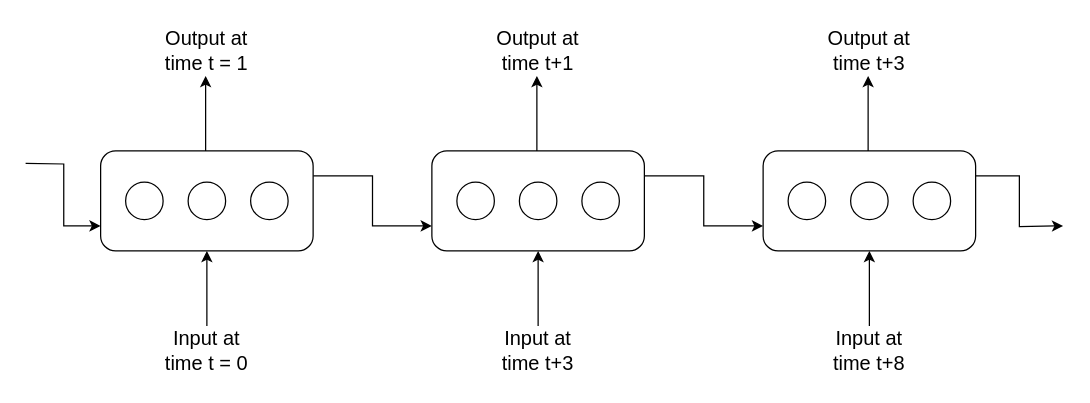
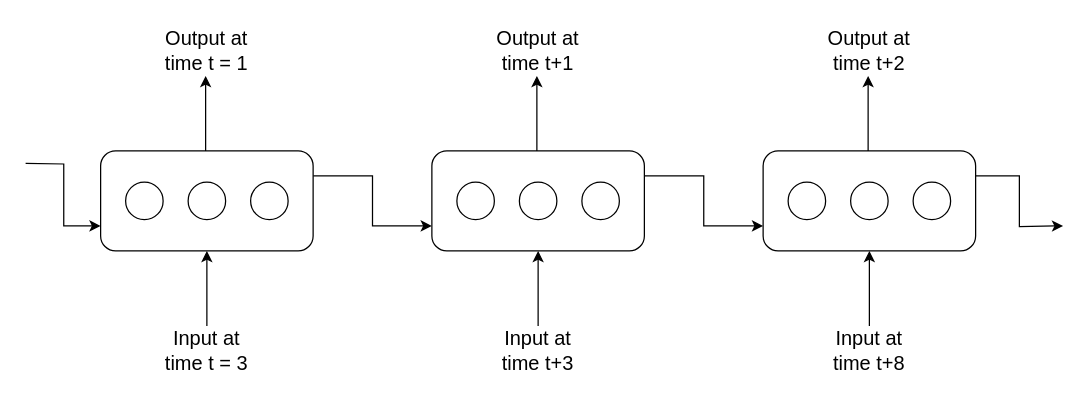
node "Output at time t+3": label "Output at time t+3" -> "Output at time t+2"
node "Input at time t = 0": label "Input at time t = 0" -> "Input at time t = 3"
